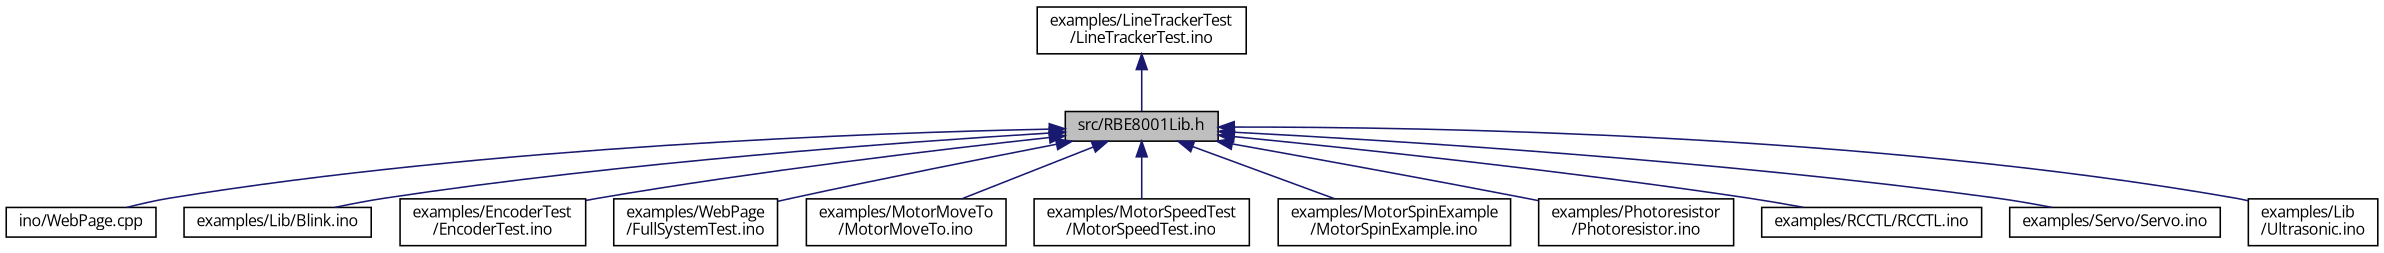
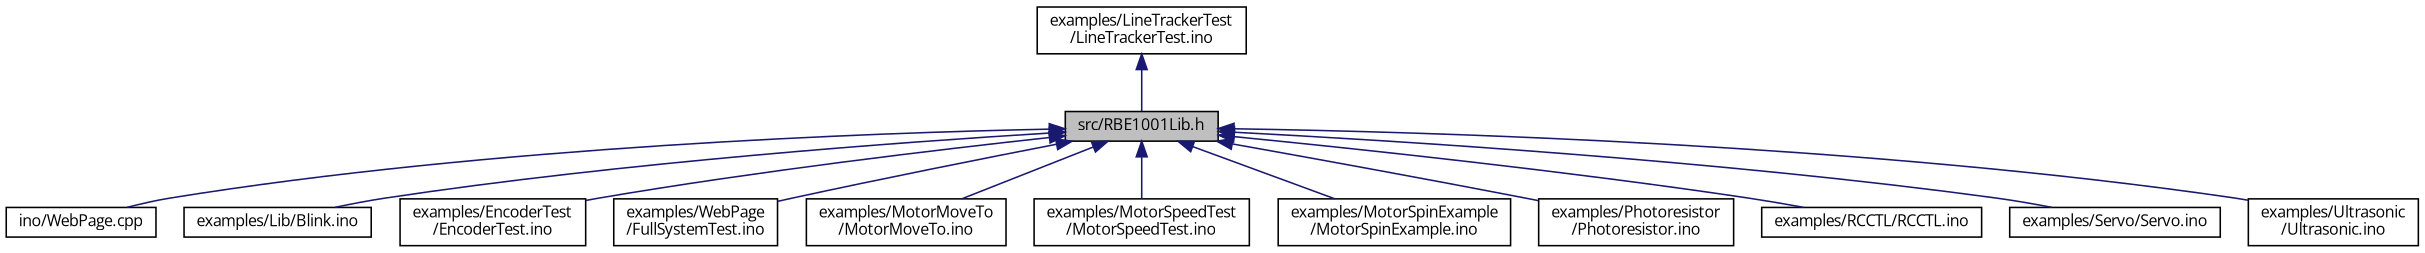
node "src/RBE8001Lib.h": label "src/RBE8001Lib.h" -> "src/RBE1001Lib.h"
node "examples/Lib /Ultrasonic.ino": label "examples/Lib /Ultrasonic.ino" -> "examples/Ultrasonic /Ultrasonic.ino"
